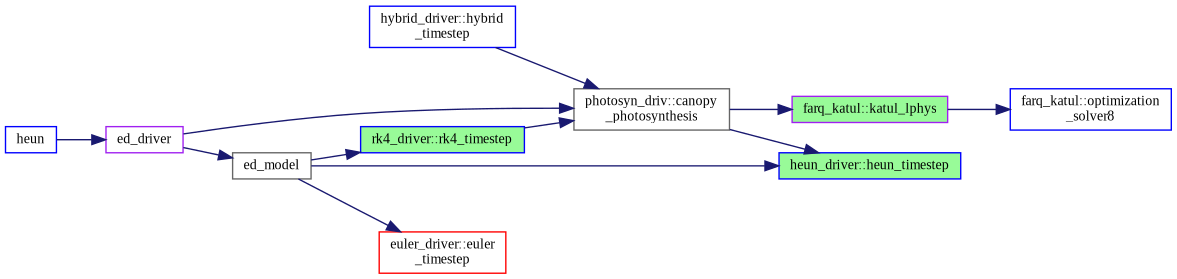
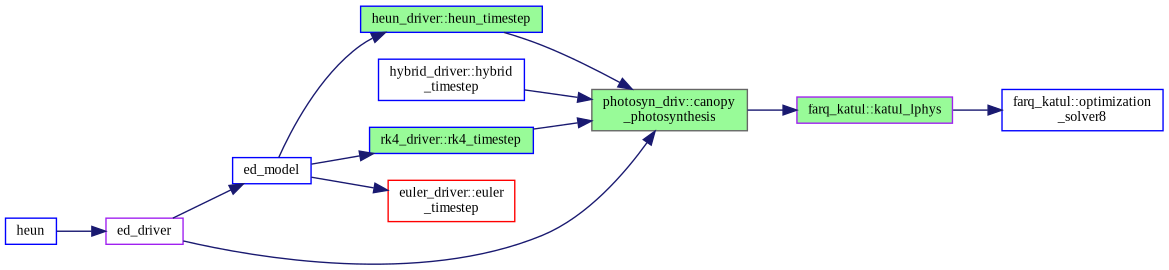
node "photosyn_driv::canopy _photosynthesis": fillcolor white -> palegreen
edge "photosyn_driv::canopy _photosynthesis" -> "heun_driver::heun_timestep": reversed
node "ed_model": color gray40 -> blue
